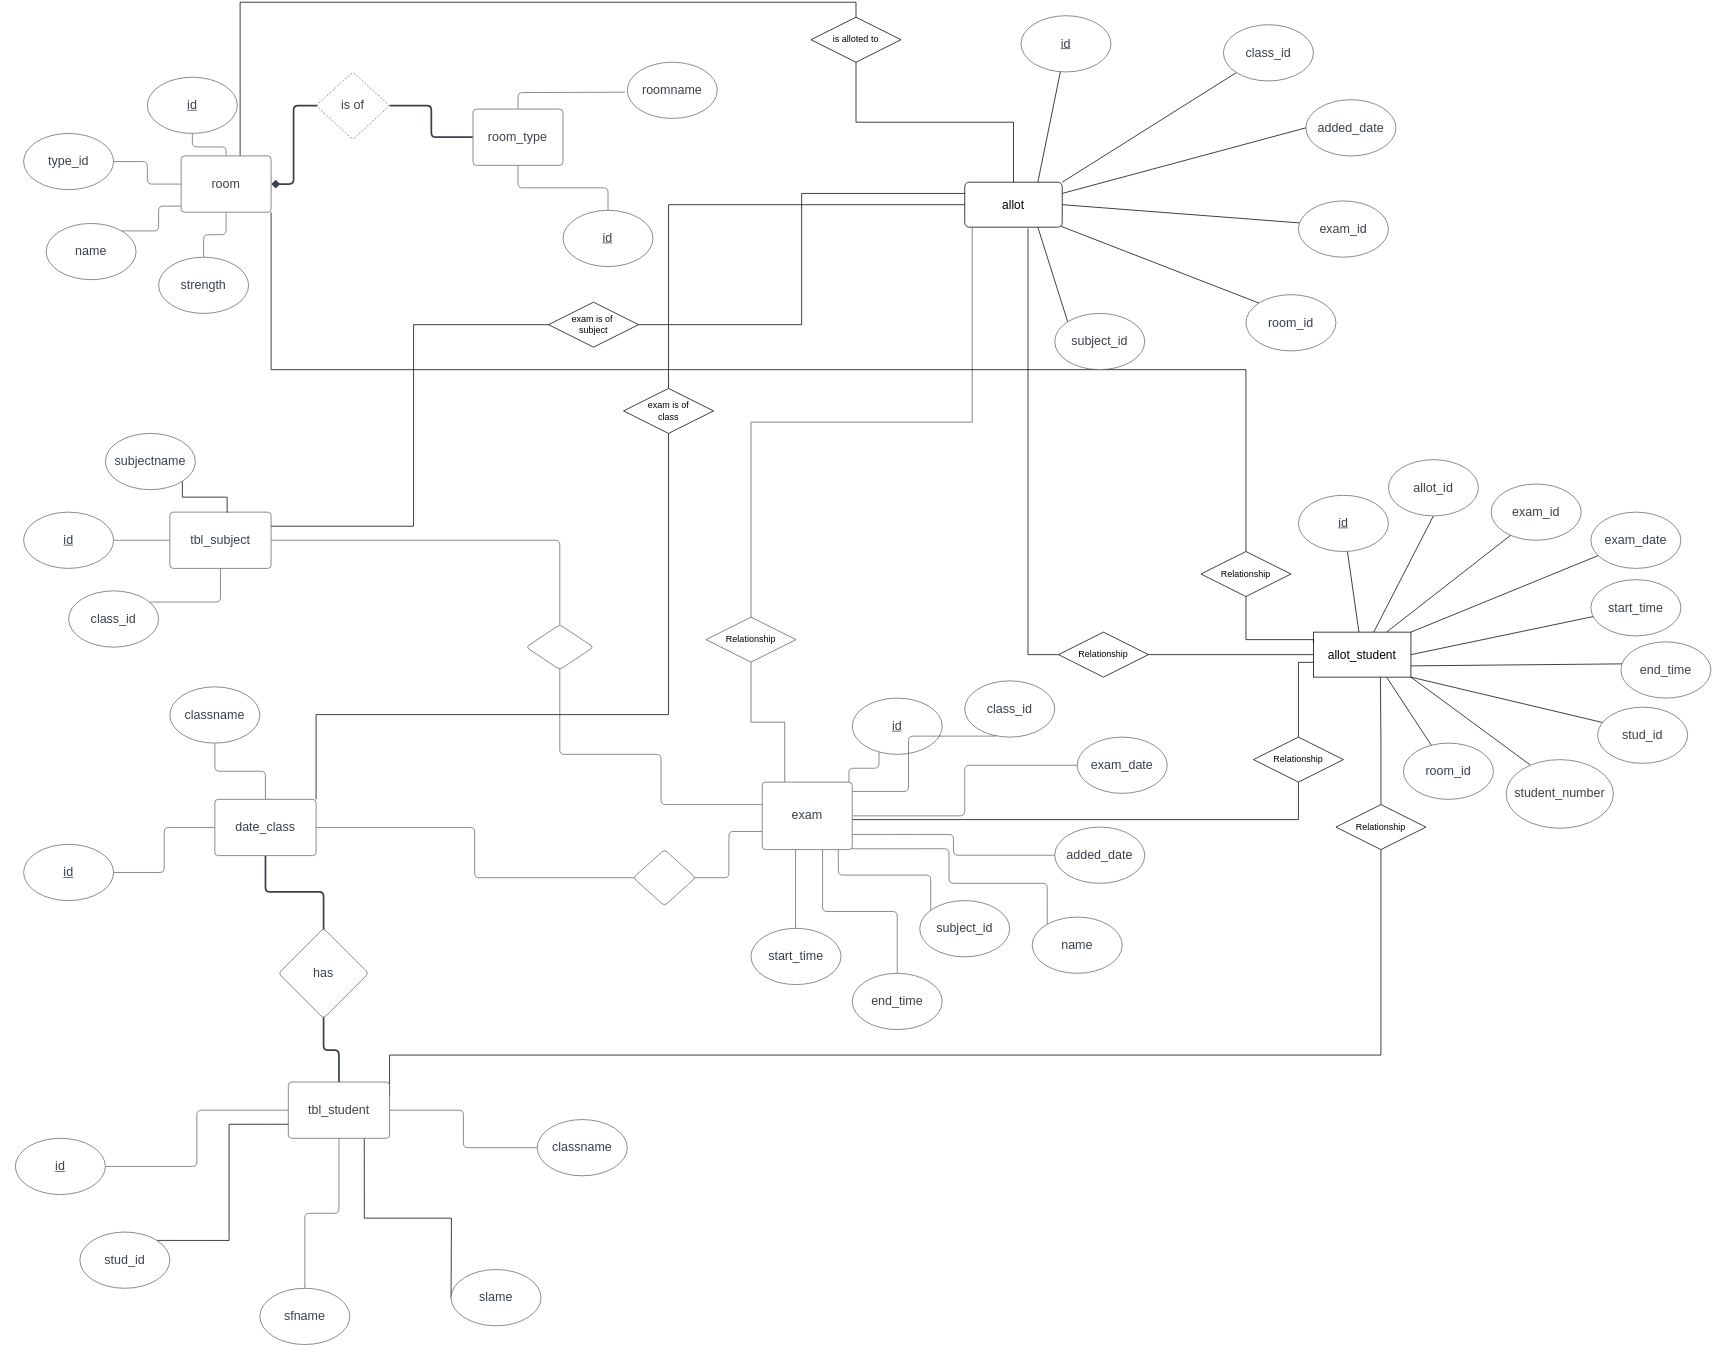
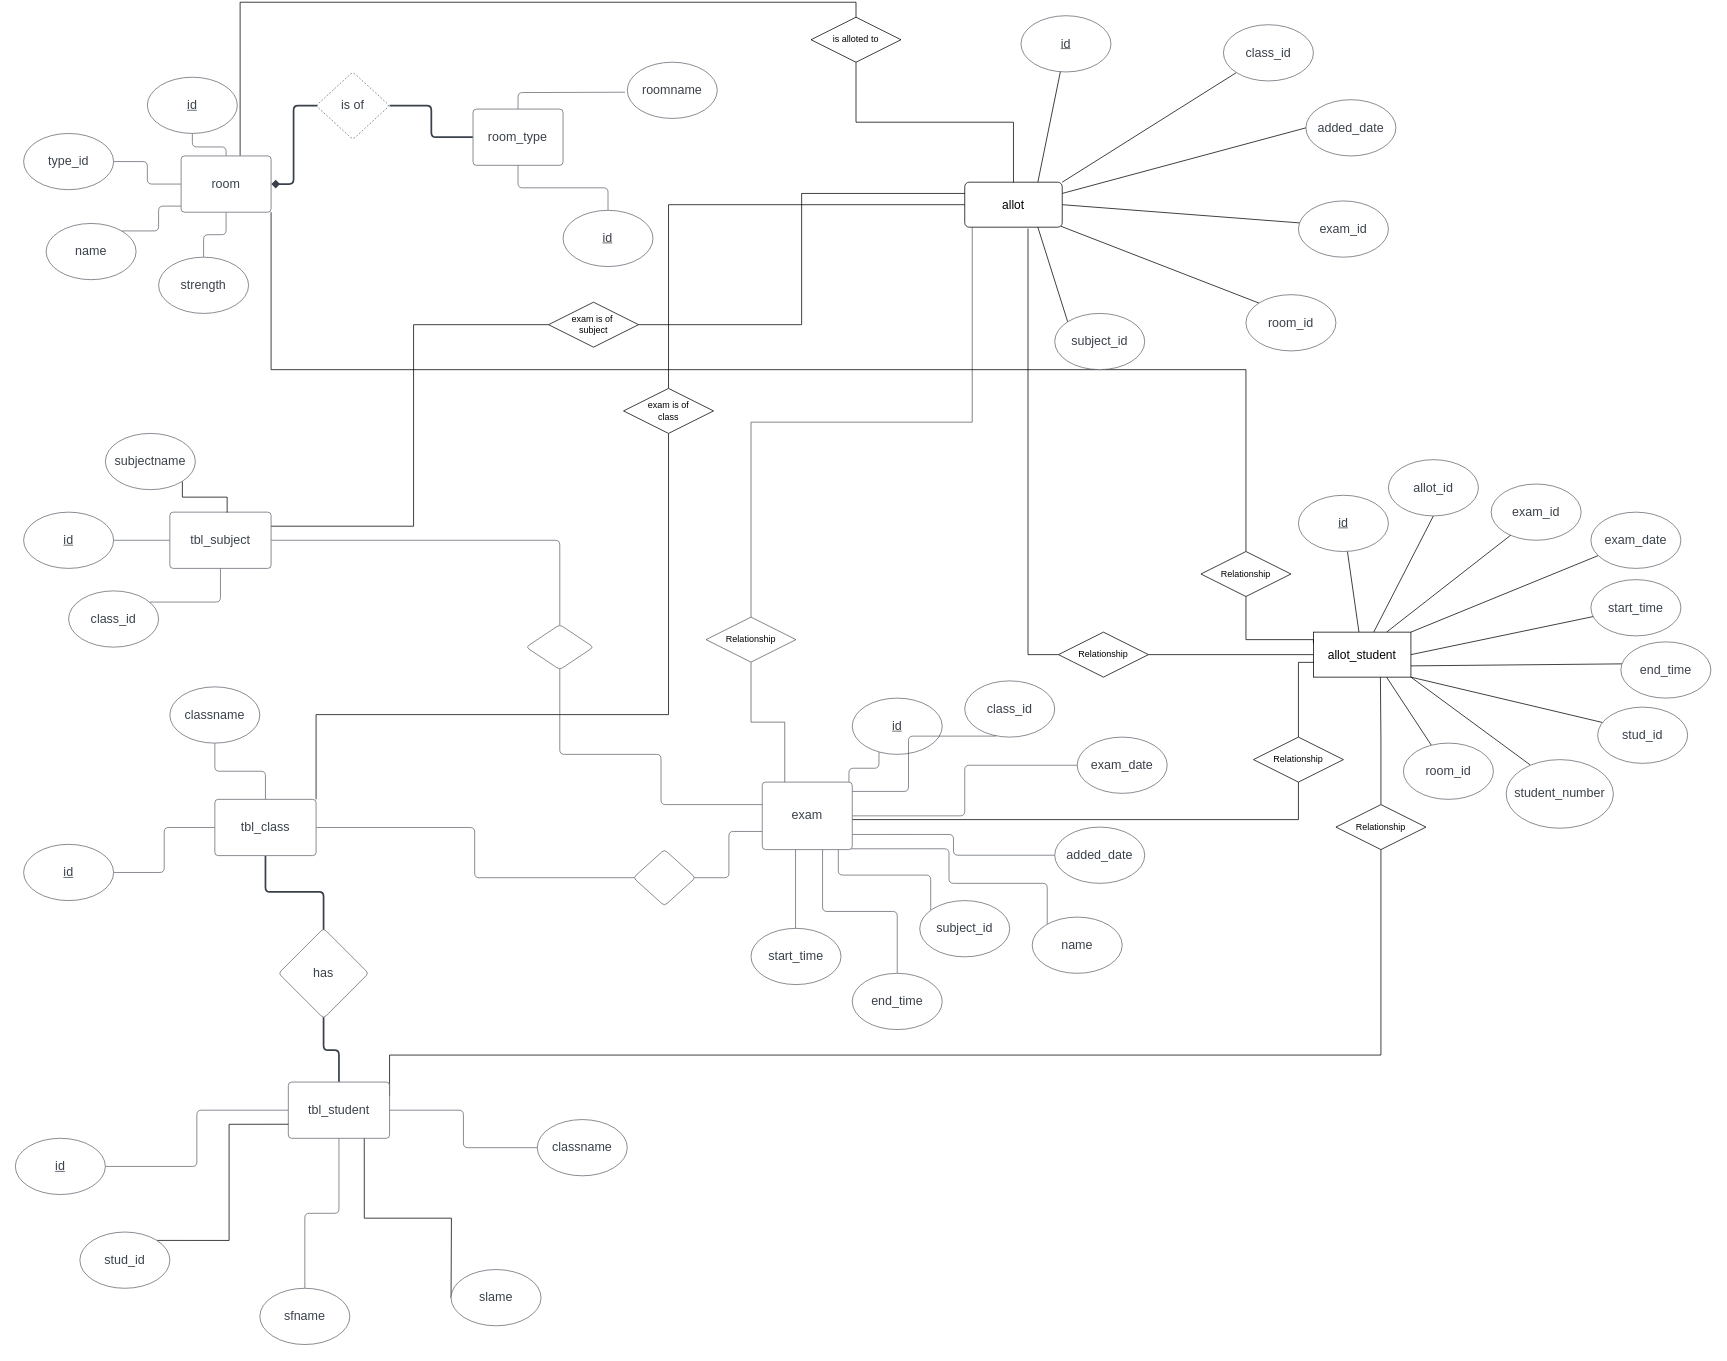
node "date_class": label "date_class" -> "tbl_class"
